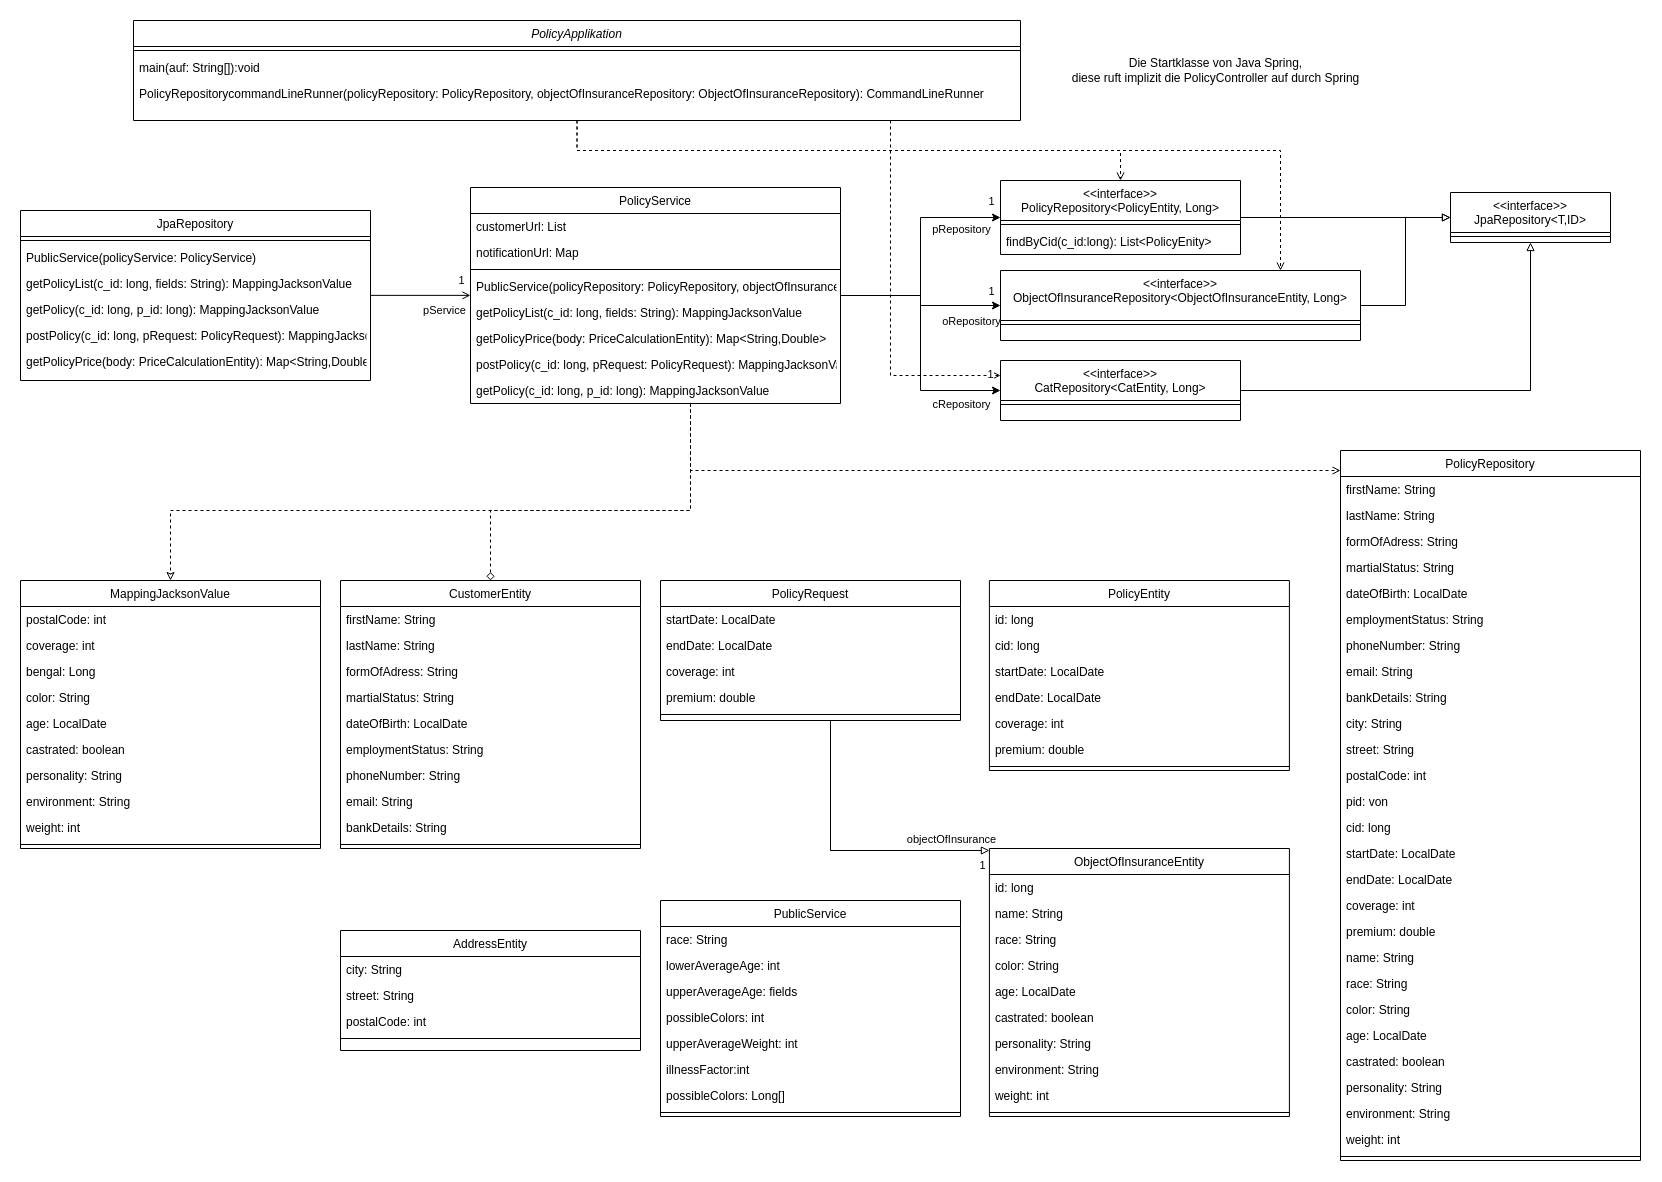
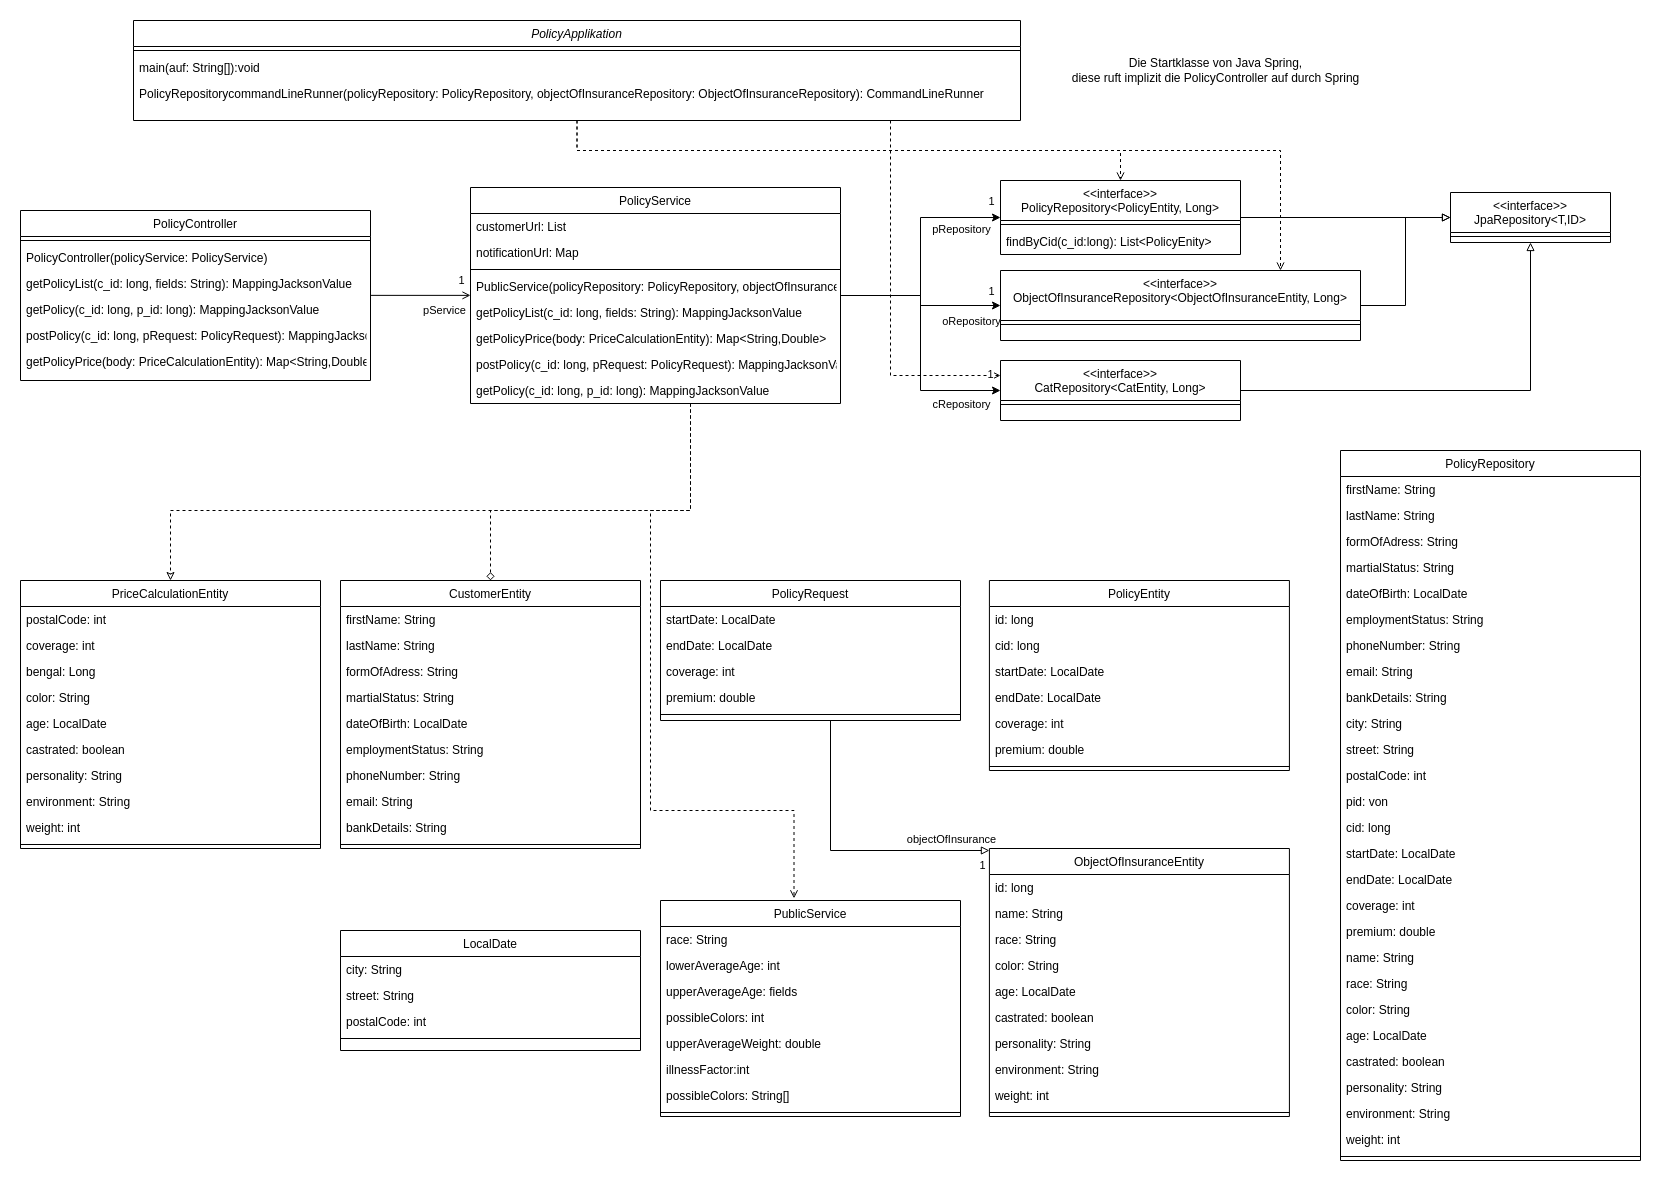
node "JpaRepository": label "JpaRepository" -> "PolicyController"
node "PublicService(policyService: PolicyService)": label "PublicService(policyService: PolicyService)" -> "PolicyController(policyService: PolicyService)"
edge "PolicyService" -> "PolicyRepository": removed
node "MappingJacksonValue": label "MappingJacksonValue" -> "PriceCalculationEntity"
edge "PolicyService" -> "PublicService": added
node "AddressEntity": label "AddressEntity" -> "LocalDate"
node "upperAverageWeight: int": label "upperAverageWeight: int" -> "upperAverageWeight: double"
node "possibleColors: Long[]": label "possibleColors: Long[]" -> "possibleColors: String[]"
